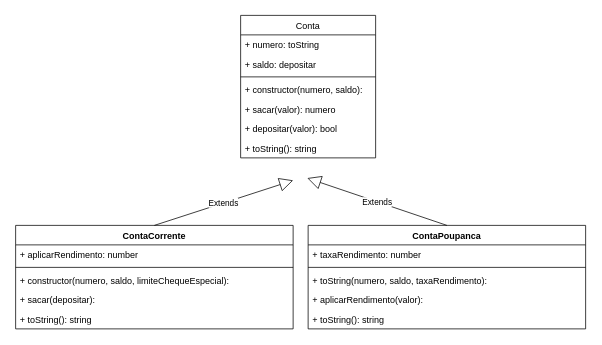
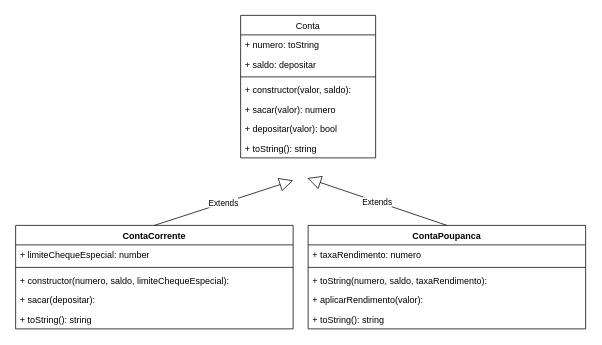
node "+ constructor(numero, saldo):": label "+ constructor(numero, saldo):" -> "+ constructor(valor, saldo):"
node "+ aplicarRendimento: number": label "+ aplicarRendimento: number" -> "+ limiteChequeEspecial: number"
node "+ taxaRendimento: number": label "+ taxaRendimento: number" -> "+ taxaRendimento: numero"
